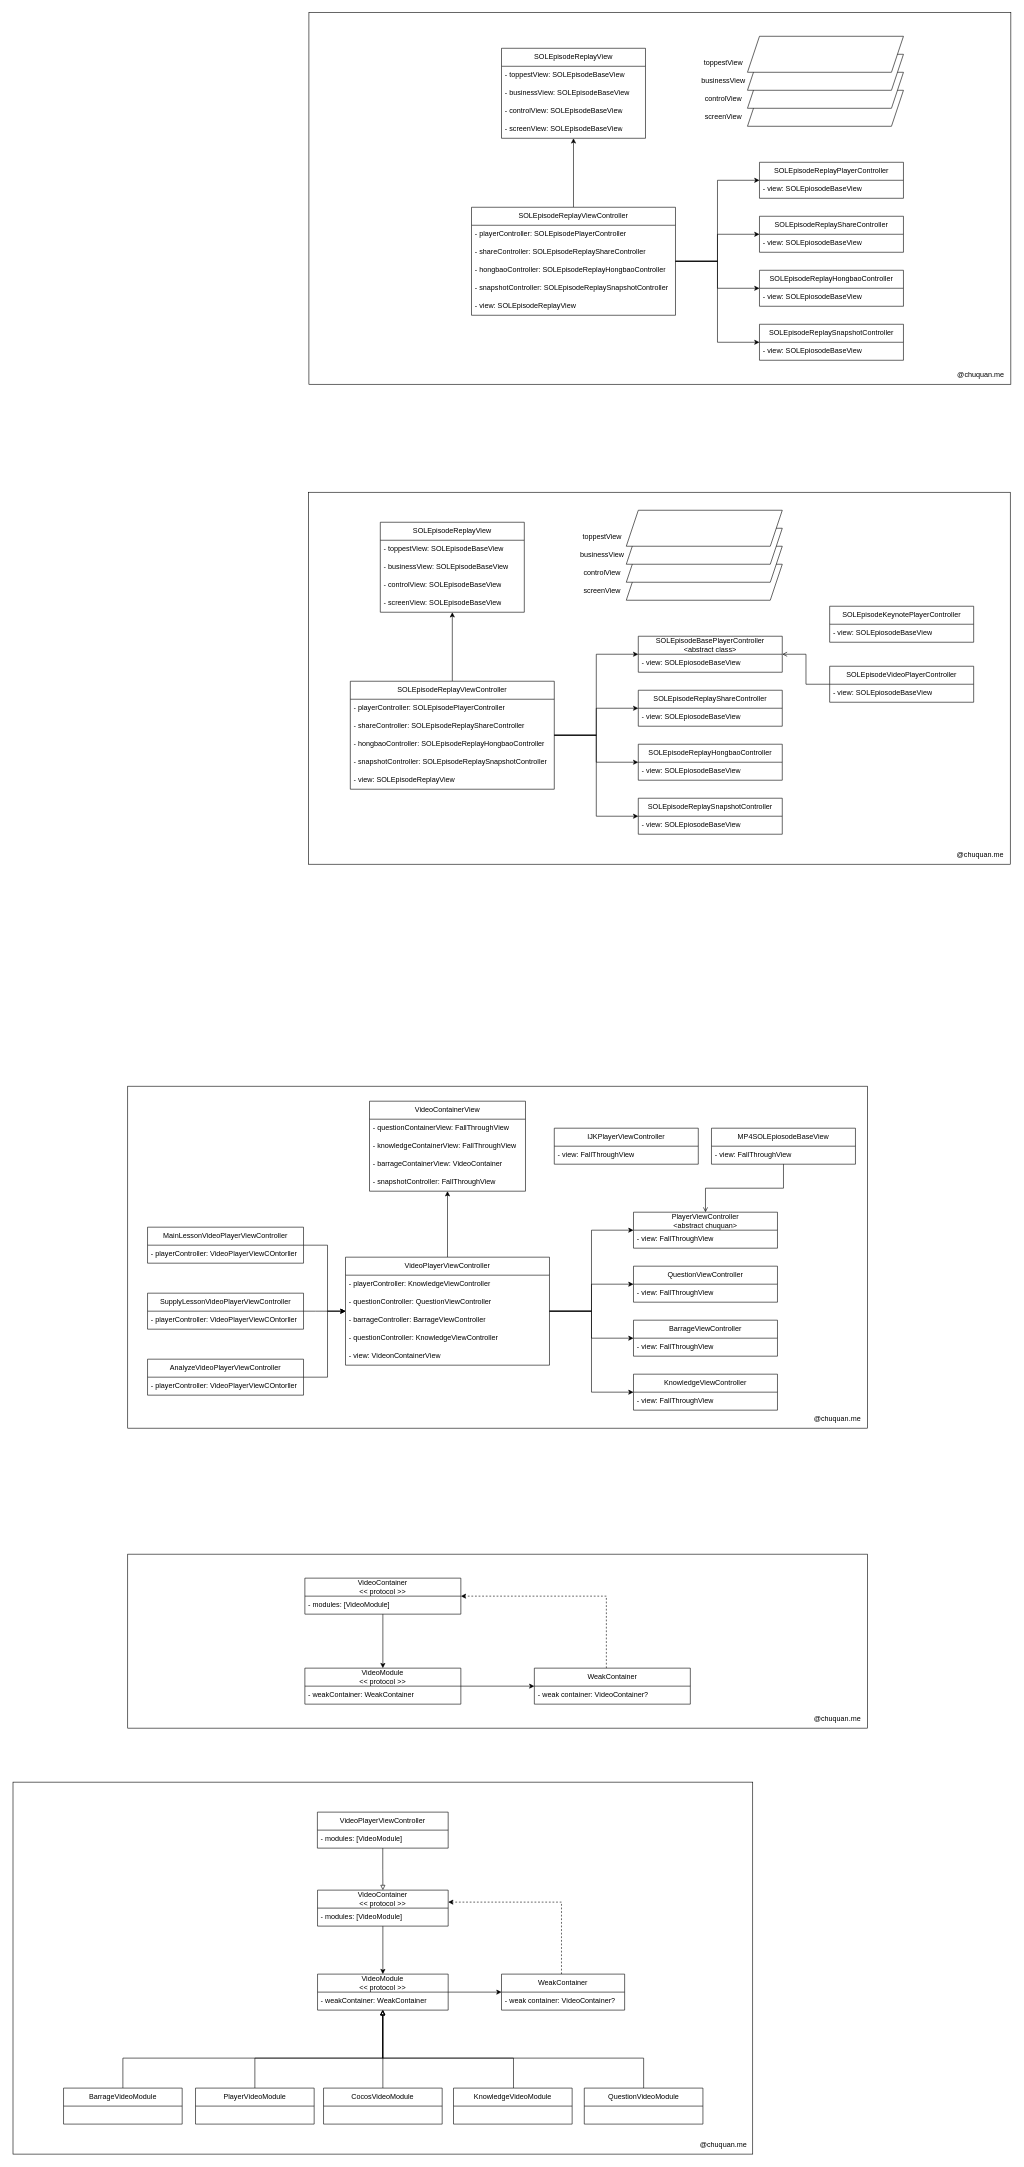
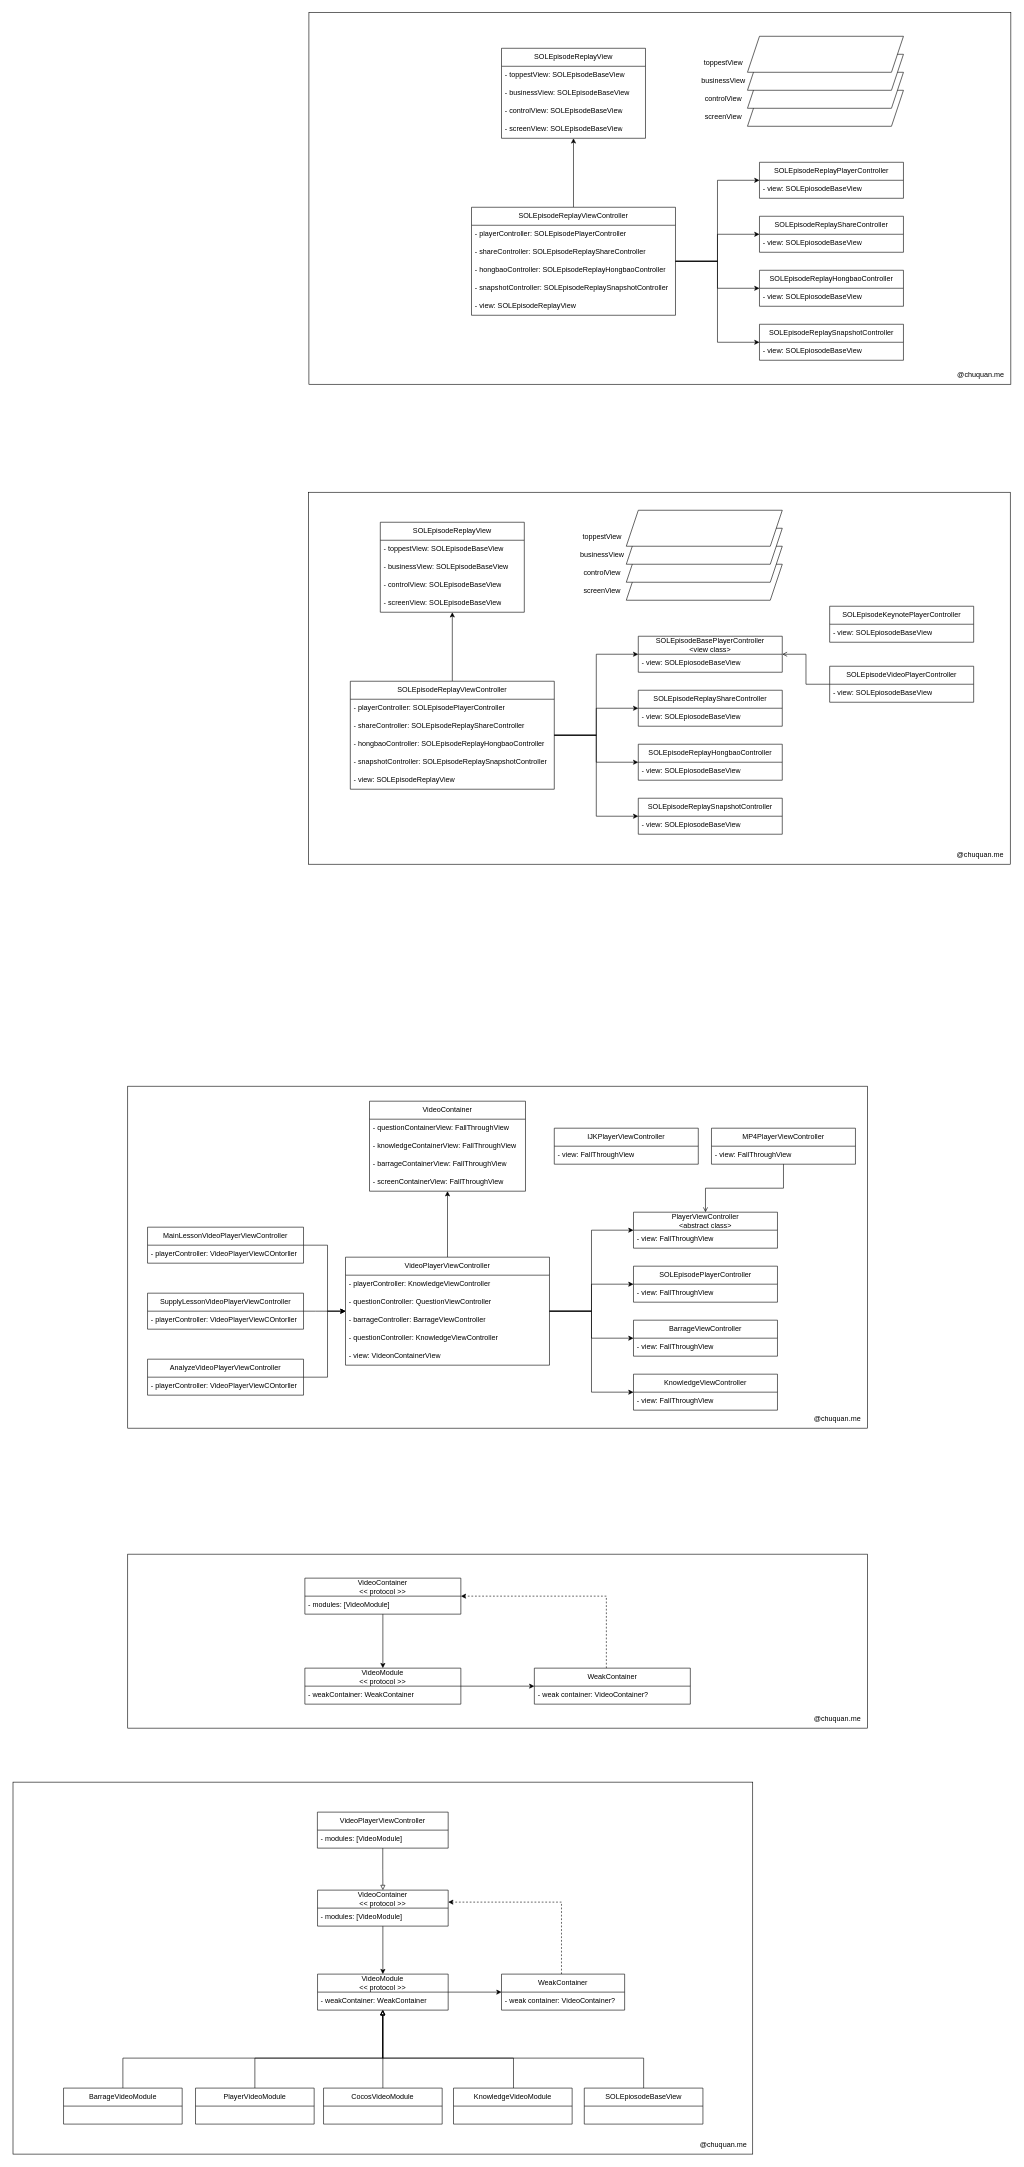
node "SOLEpisodeBasePlayerController <abstract class>": label "SOLEpisodeBasePlayerController <abstract class>" -> "SOLEpisodeBasePlayerController <view class>"
node "VideoContainerView": label "VideoContainerView" -> "VideoContainer"
node "MP4SOLEpiosodeBaseView": label "MP4SOLEpiosodeBaseView" -> "MP4PlayerViewController"
node "- barrageContainerView: VideoContainer": label "- barrageContainerView: VideoContainer" -> "- barrageContainerView: FallThroughView"
node "- snapshotController: FallThroughView": label "- snapshotController: FallThroughView" -> "- screenContainerView: FallThroughView"
node "PlayerViewController <abstract chuquan>": label "PlayerViewController <abstract chuquan>" -> "PlayerViewController <abstract class>"
node "QuestionViewController": label "QuestionViewController" -> "SOLEpisodePlayerController"
node "QuestionVideoModule": label "QuestionVideoModule" -> "SOLEpiosodeBaseView"
